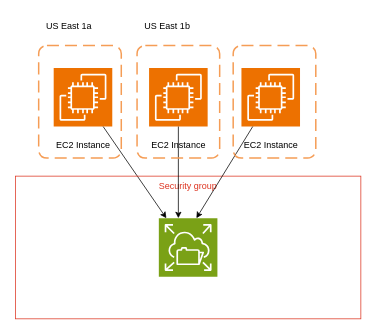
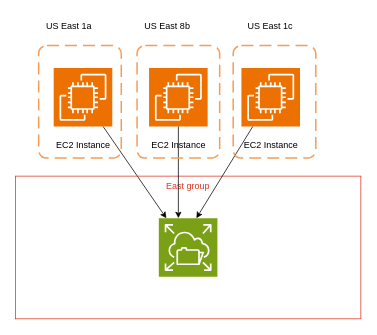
node "US East 1b": label "US East 1b" -> "US East 8b"
node "US East 1c": added
node "Security group": label "Security group" -> "East group"
